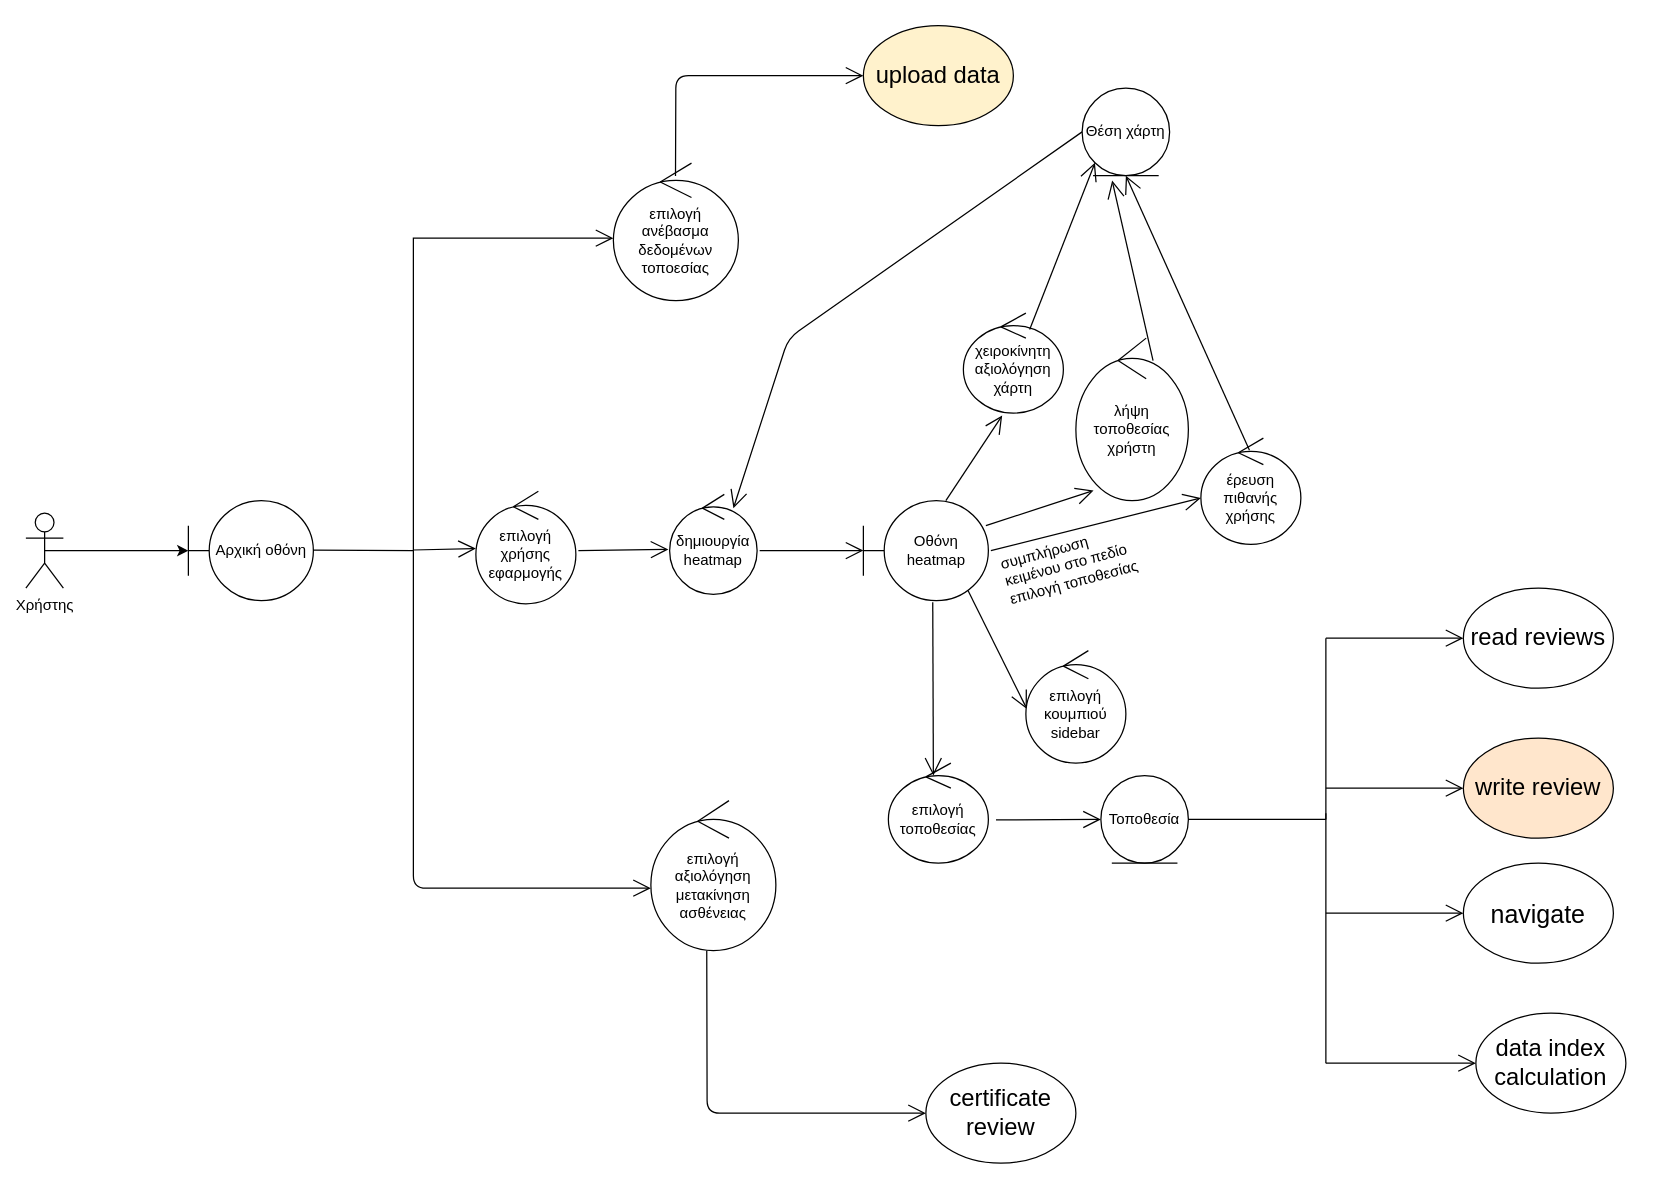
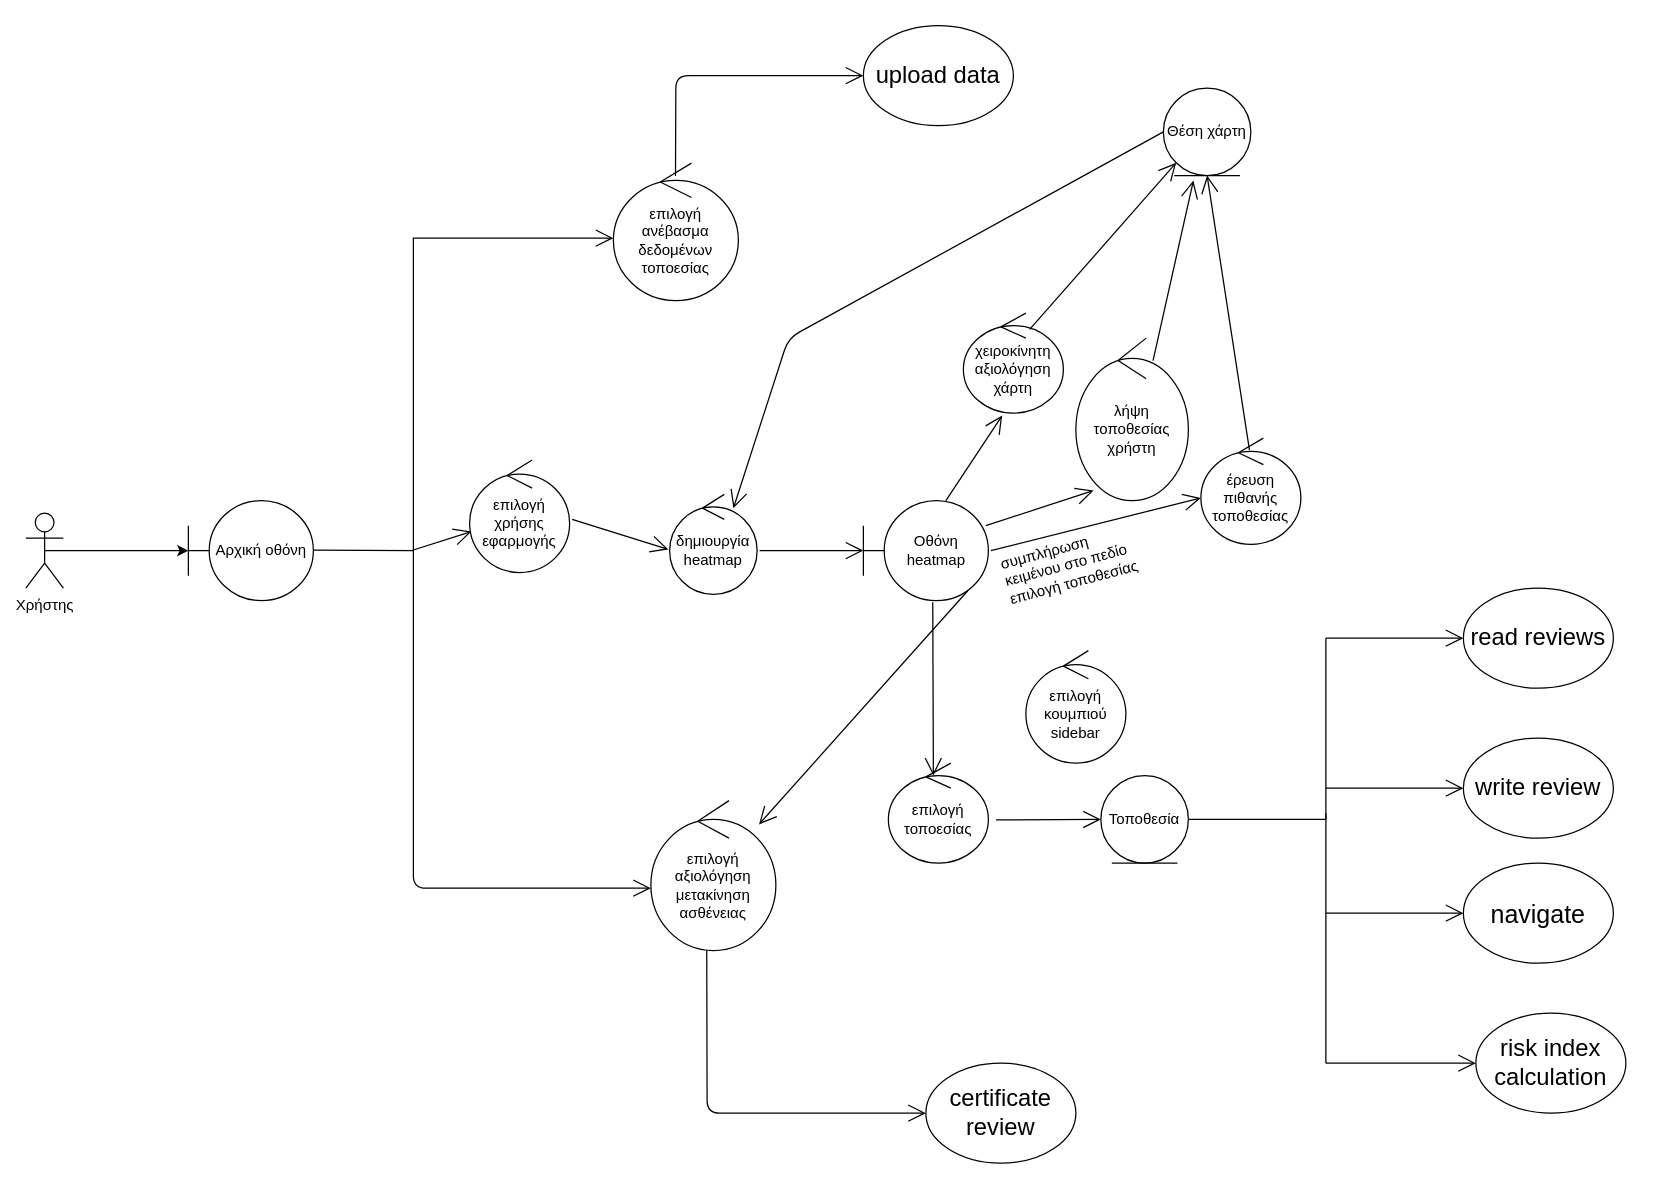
node "upload data": fillcolor #fff2cc -> #ffffff
node "Θέση χάρτη": moved (1126, 132) -> (1207, 132)
node "έρευση πιθανής χρήσης": label "έρευση πιθανής χρήσης" -> "έρευση πιθανής τοποθεσίας"
node "επιλογή χρήσης εφαρμογής": moved (526, 548) -> (519, 516)
edge "Οθόνη heatmap" -> "επιλογή κουμπιού sidebar": now "Οθόνη heatmap" -> "επιλογή αξιολόγηση μετακίνηση ασθένειας"
node "write review": fillcolor #ffe6cc -> #ffffff
node "επιλογή τοποθεσίας": label "επιλογή τοποθεσίας" -> "επιλογή τοποεσίας"
node "data index calculation": label "data index calculation" -> "risk index calculation"
